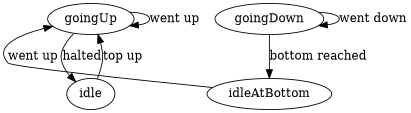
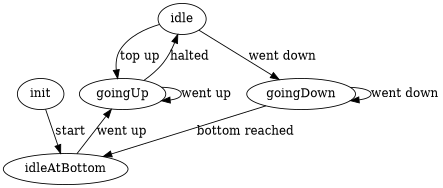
edge "idle" -> "goingDown": added, label "went down"
node "init": added
